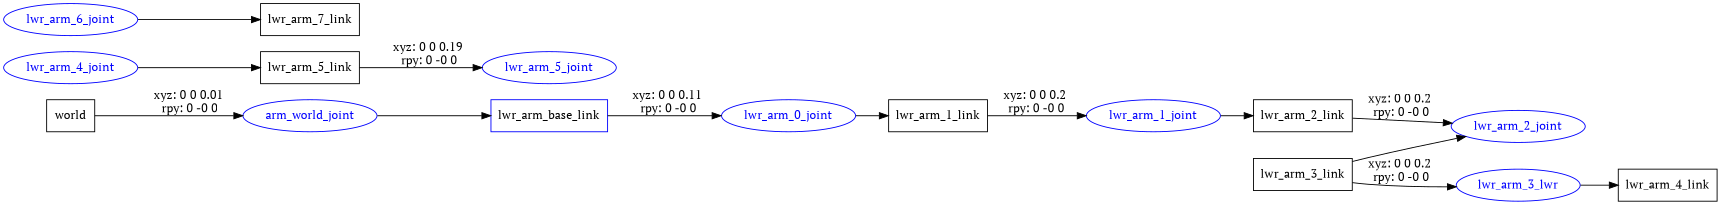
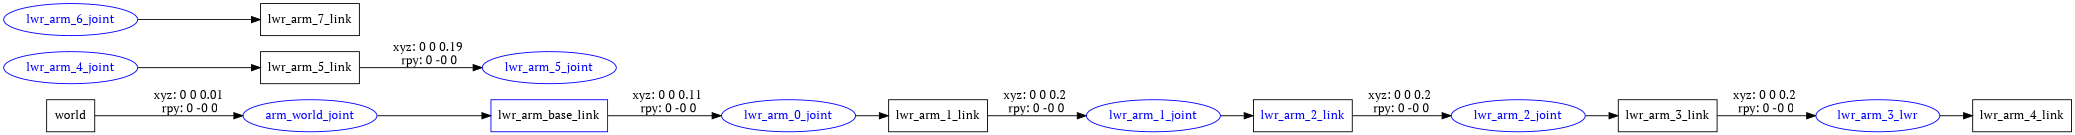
node "lwr_arm_2_link": fontcolor black -> blue
edge "lwr_arm_3_link" -> "lwr_arm_2_joint": reversed
